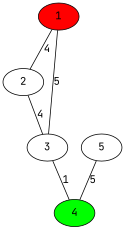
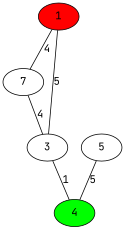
node "2": label "2" -> "7"
